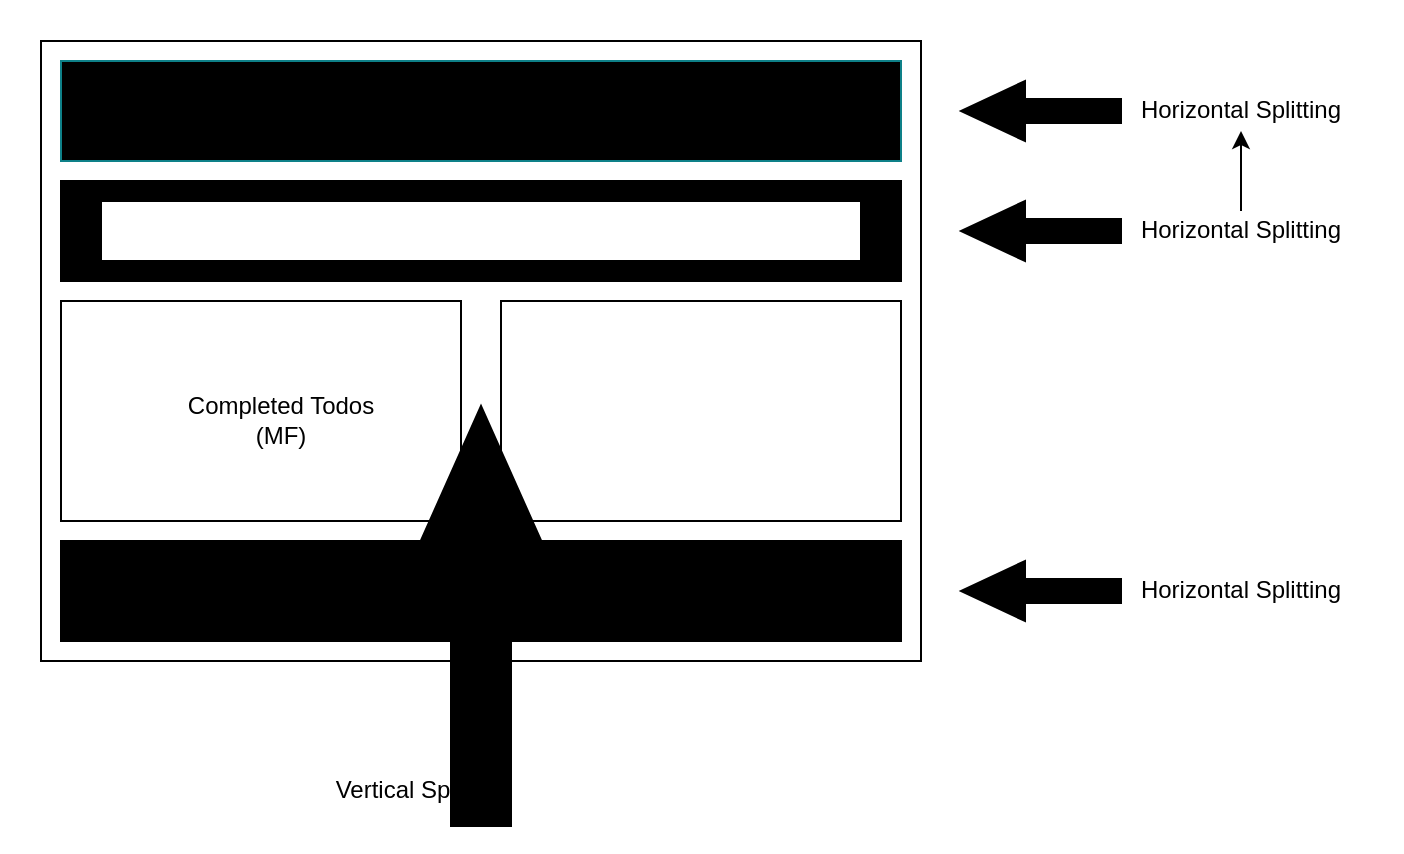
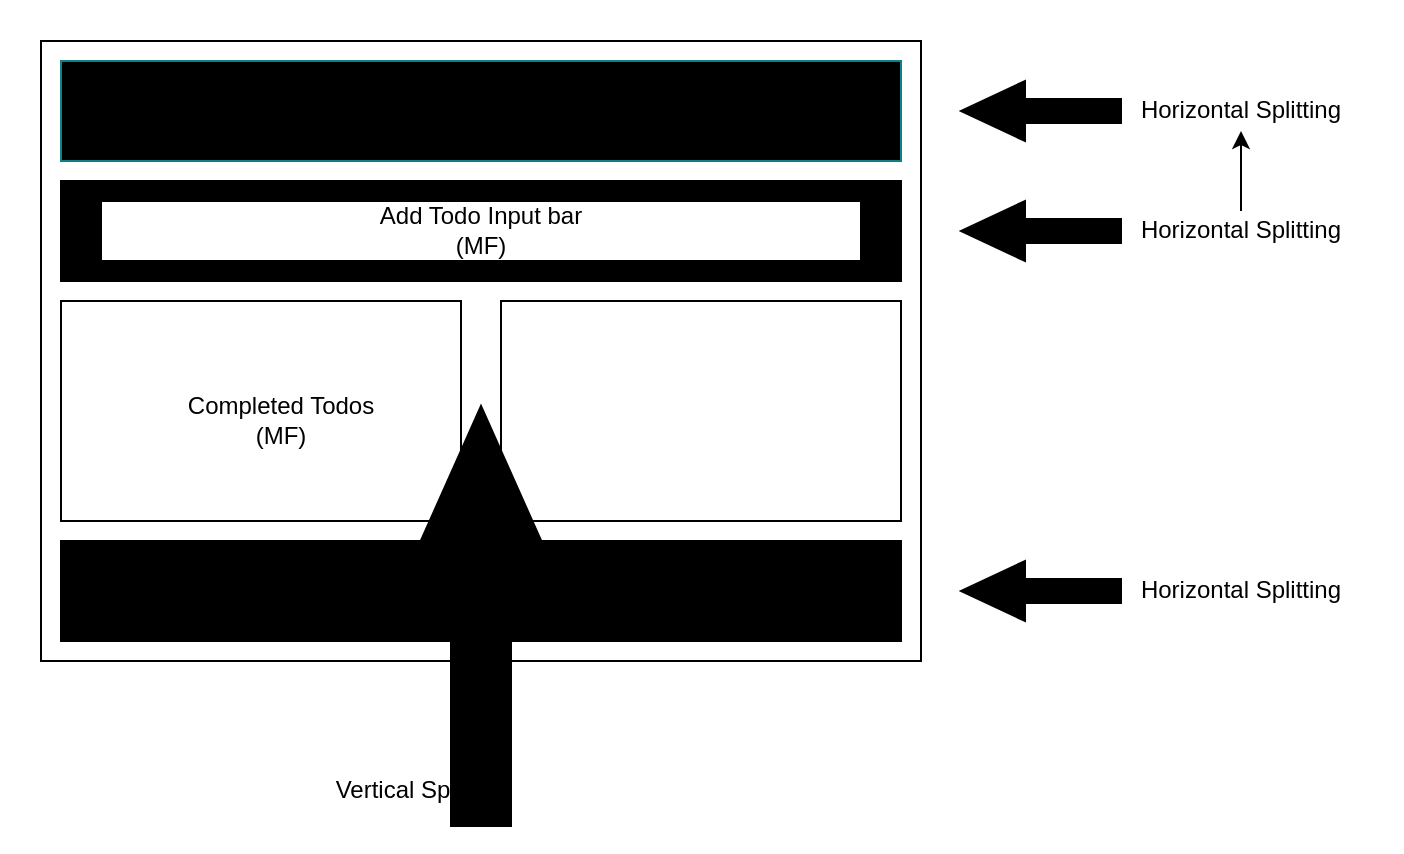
node "Add Todo Input bar (MF)": added
